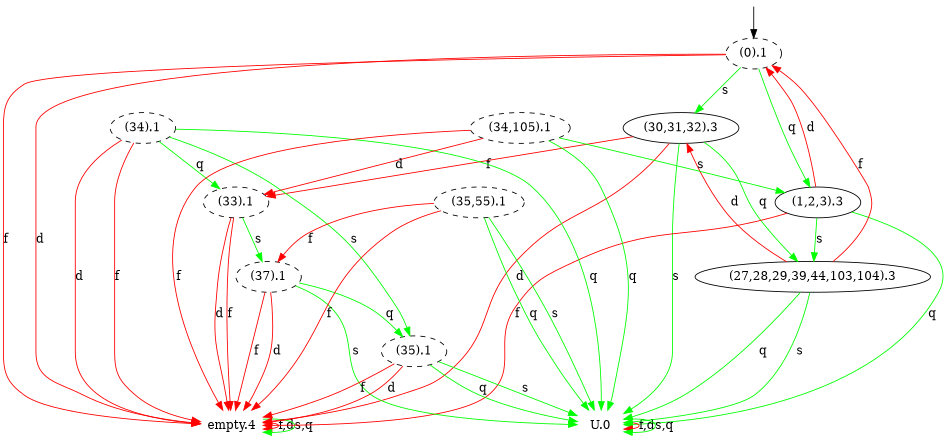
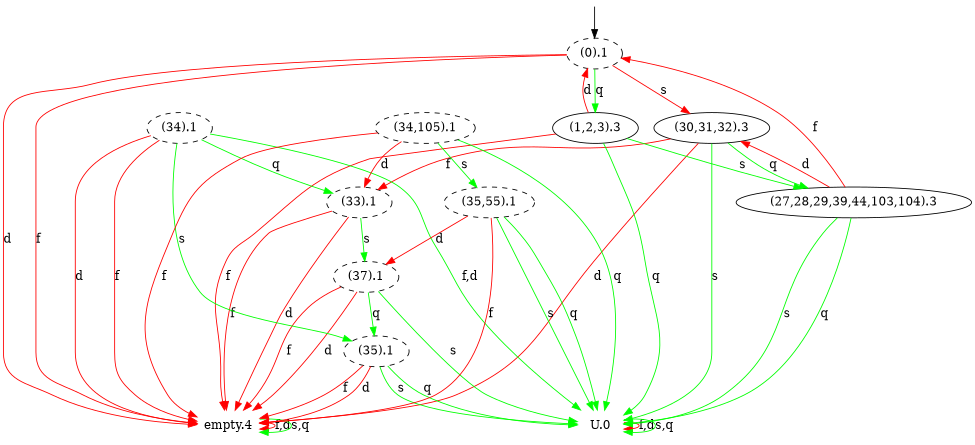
edge "(0).1" -> "(30,31,32).3": color green -> red
edge "(34,105).1" -> "(1,2,3).3": now "(34,105).1" -> "(35,55).1"
edge "(35,55).1" -> "(37).1": label "f" -> "d"
edge "(34).1" -> "U.0": label "q" -> "f,d"
